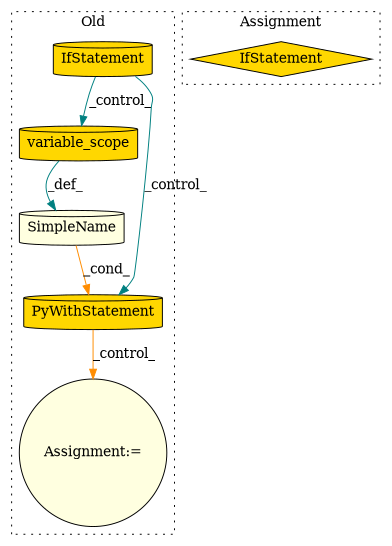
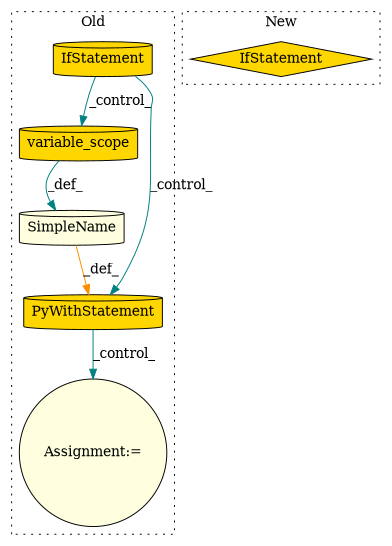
cluster "Assignment": label "Assignment" -> "New"
edge "SimpleName" -> "PyWithStatement": label "_cond_" -> "_def_"
edge "PyWithStatement" -> "Assignment:=": color darkorange -> teal
